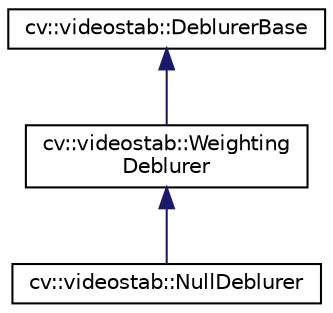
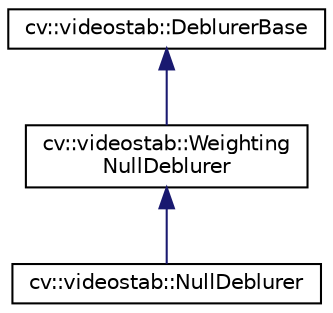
node "cv::videostab::Weighting Deblurer": label "cv::videostab::Weighting Deblurer" -> "cv::videostab::Weighting NullDeblurer"
